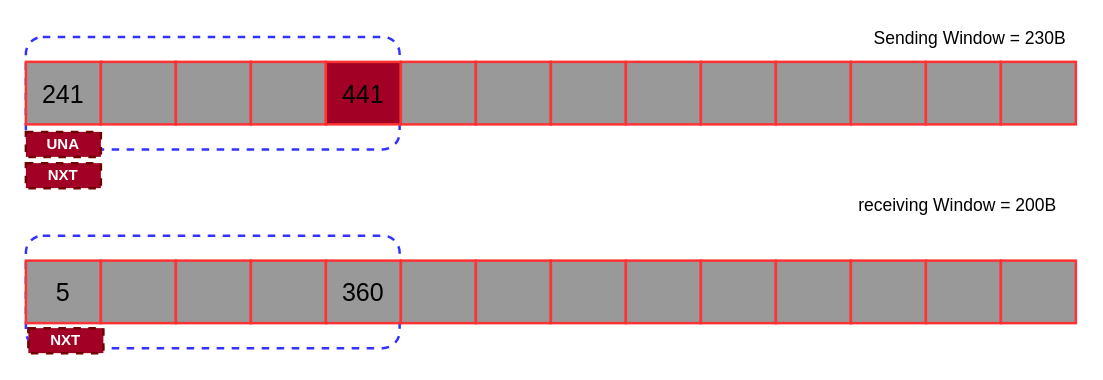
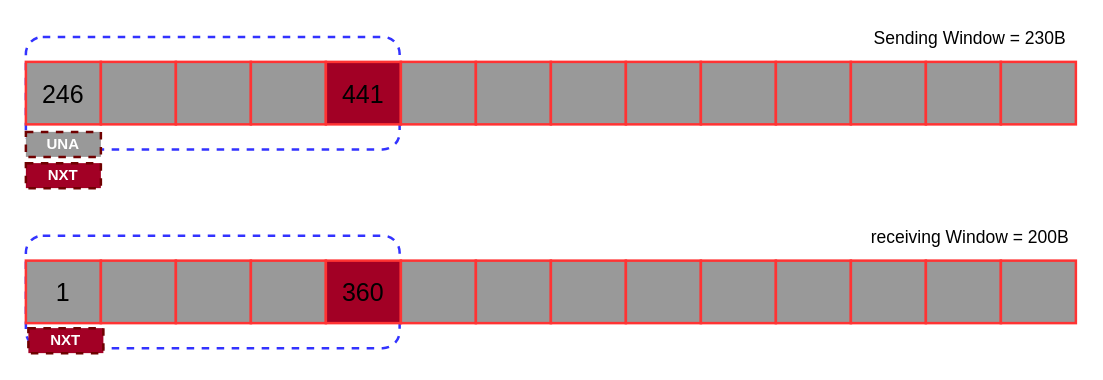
node "241": label "241" -> "246"
node "UNA": fillcolor #a20025 -> #999999
node "receiving Window = 200B": moved (957, 206) -> (969, 237)
node "5": label "5" -> "1"
node "360": fillcolor #999999 -> #a20025
